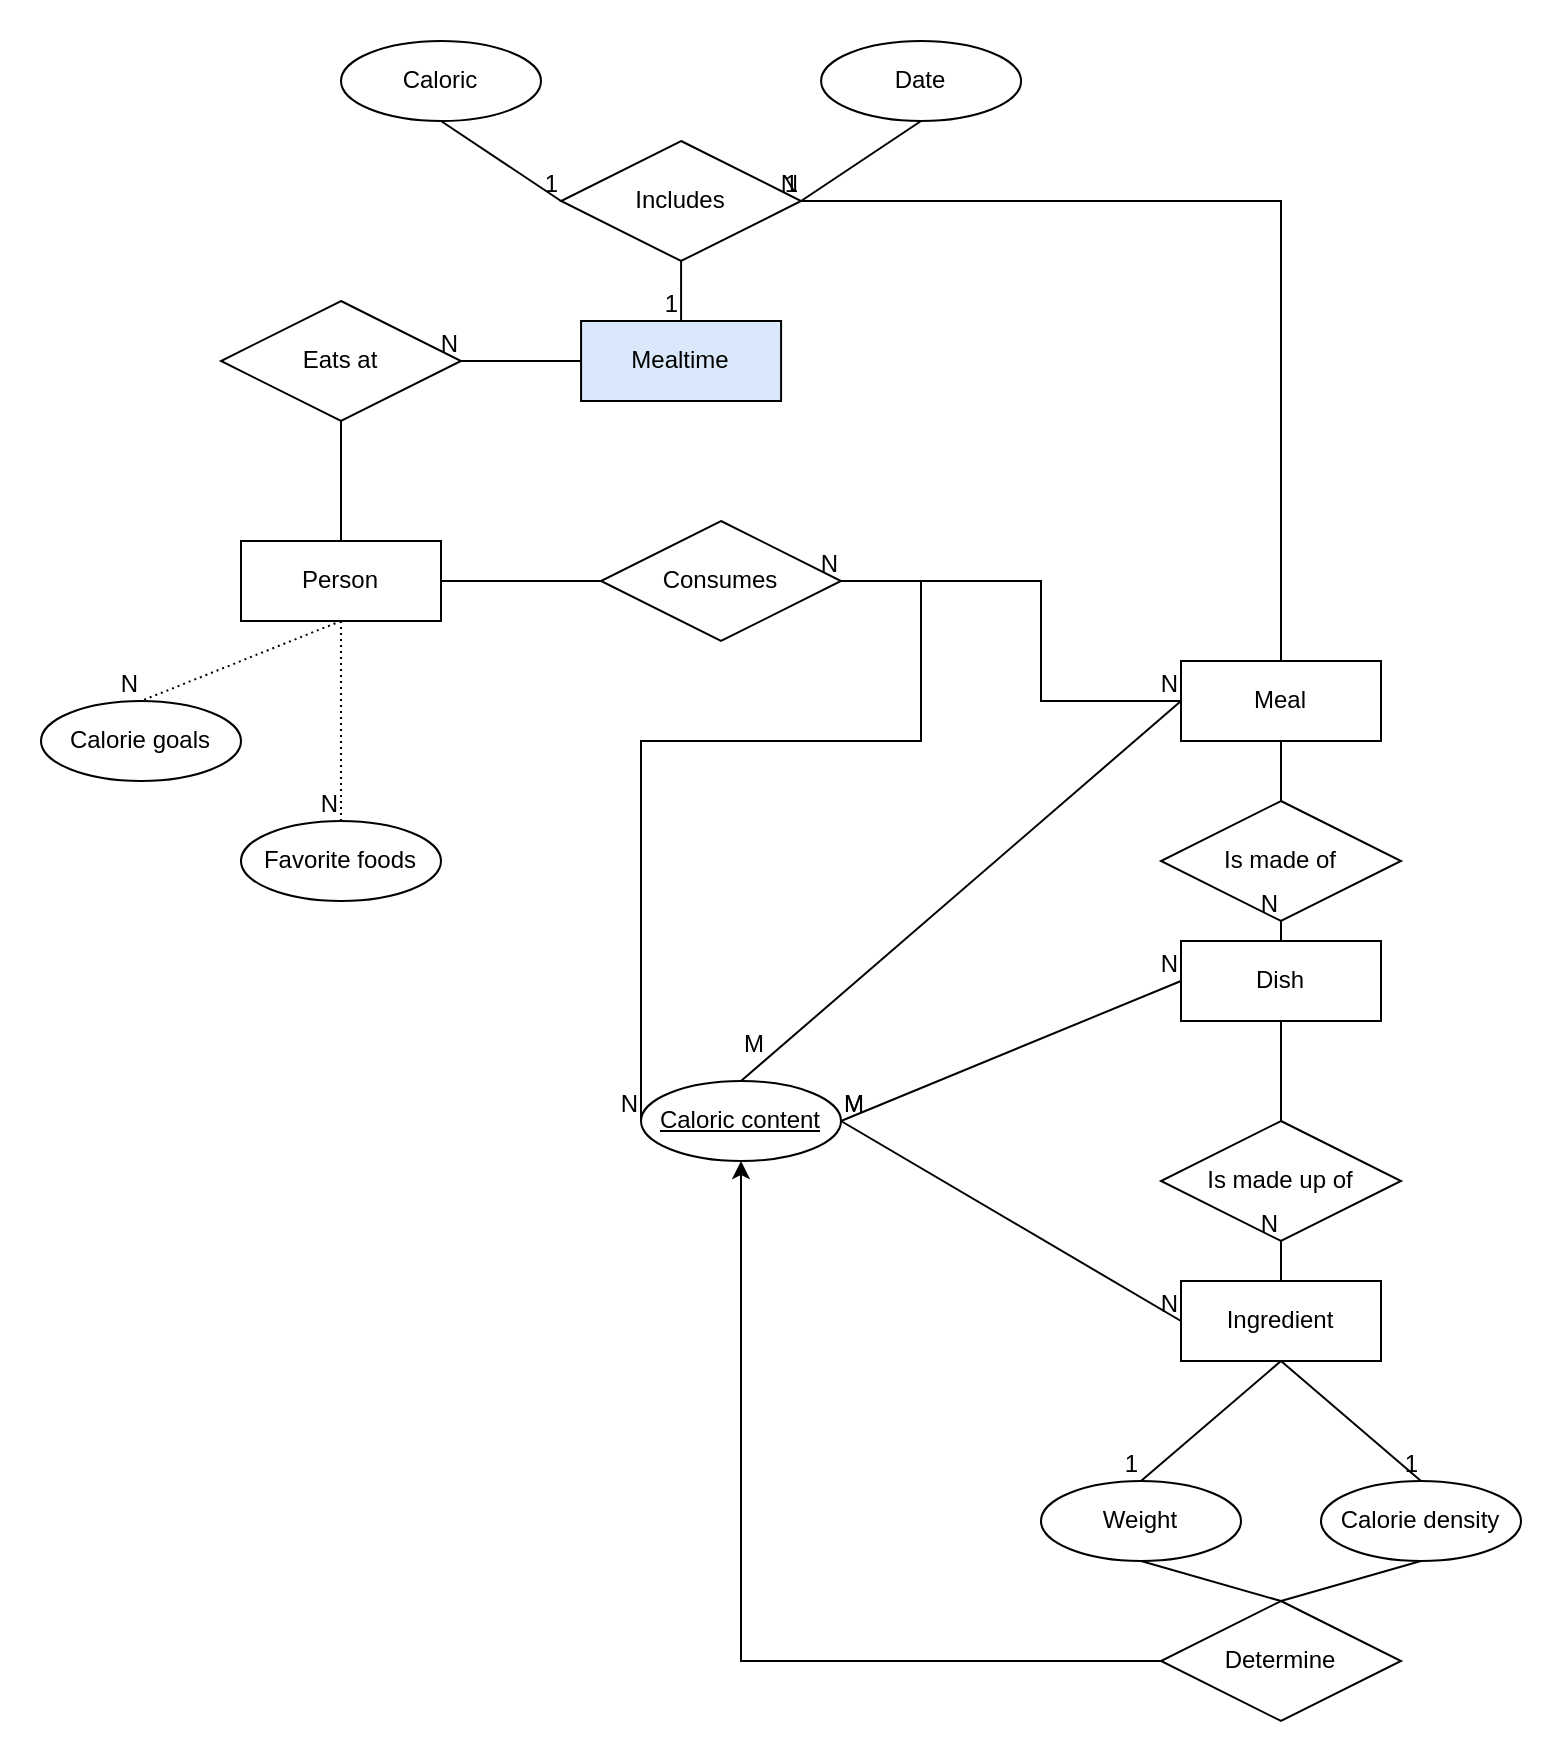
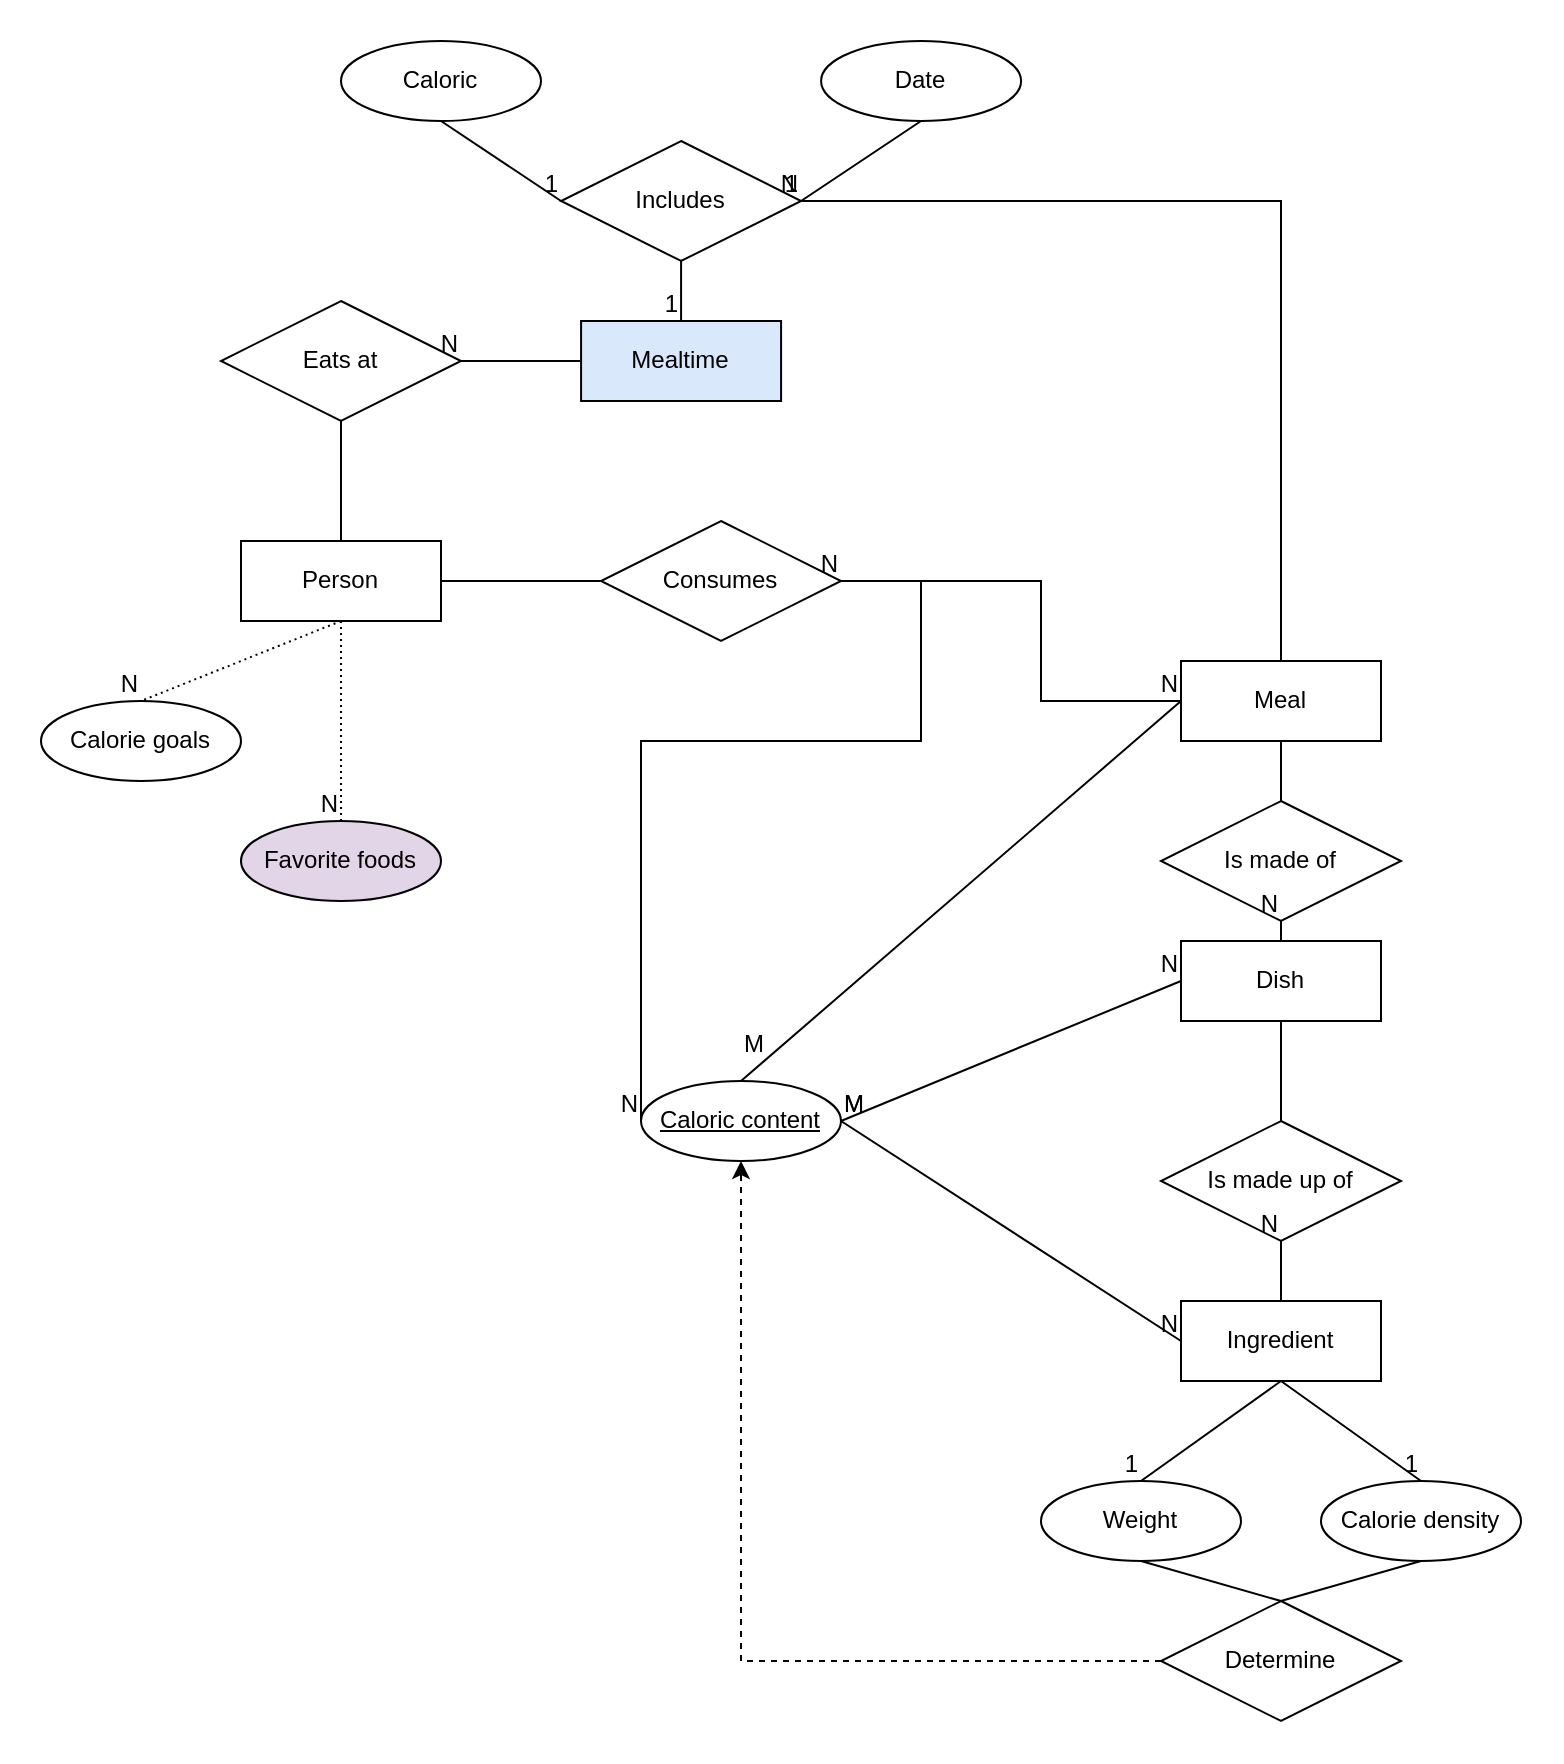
node "Favorite foods": fillcolor #ffffff -> #e1d5e7
node "Ingredient": moved (1281, 1321) -> (1281, 1341)
edge "Determine" -> "Caloric content": style solid -> dashed
